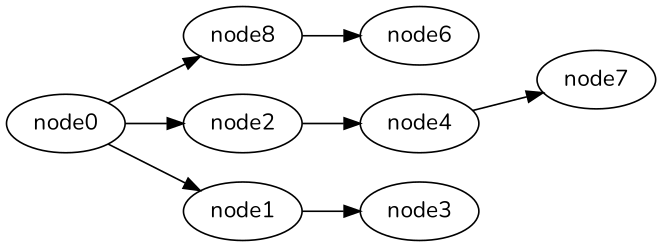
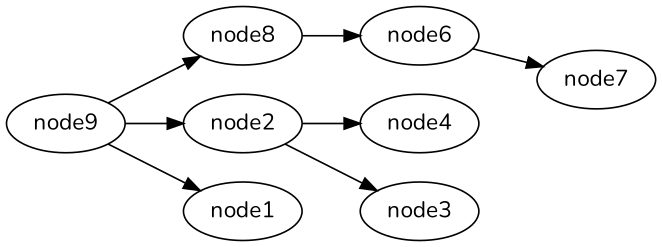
edge "node4" -> "node7": now "node6" -> "node7"
node "node0": label "node0" -> "node9"
edge "node1" -> "node3": now "node2" -> "node3"
